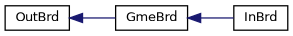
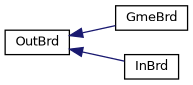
edge "InBrd" -> "GmeBrd": now "InBrd" -> "OutBrd"
